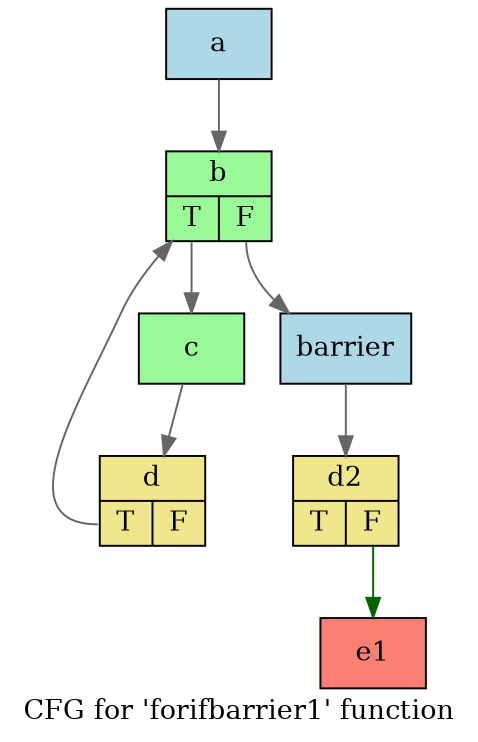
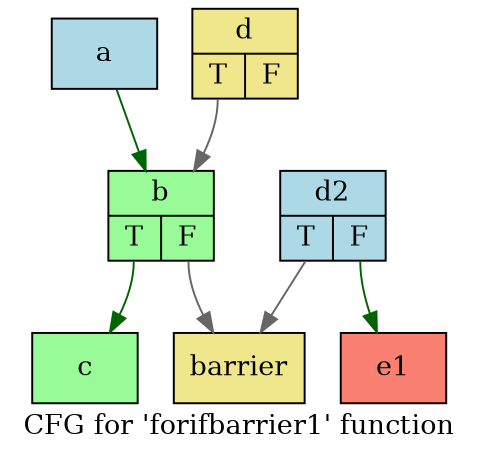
edge "a" -> "b": color gray40 -> darkgreen
edge "b" -> "c": color gray40 -> darkgreen
node "barrier": fillcolor lightblue -> khaki
edge "barrier" -> "d2": reversed
edge "c" -> "d": removed
node "d2": fillcolor khaki -> lightblue
